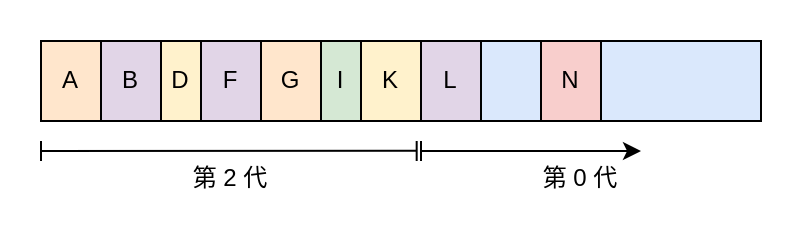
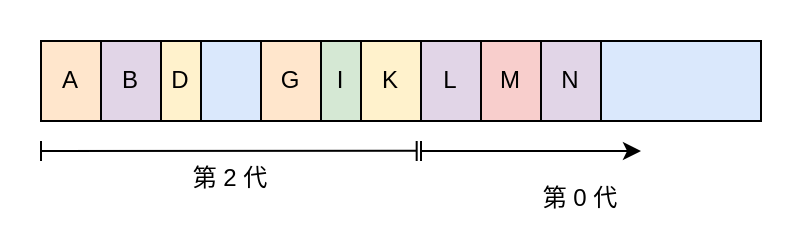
node "F": removed
node "M": added
node "N": fillcolor #f8cecc -> #e1d5e7
node "第 0 代": moved (581, 179) -> (581, 199)
